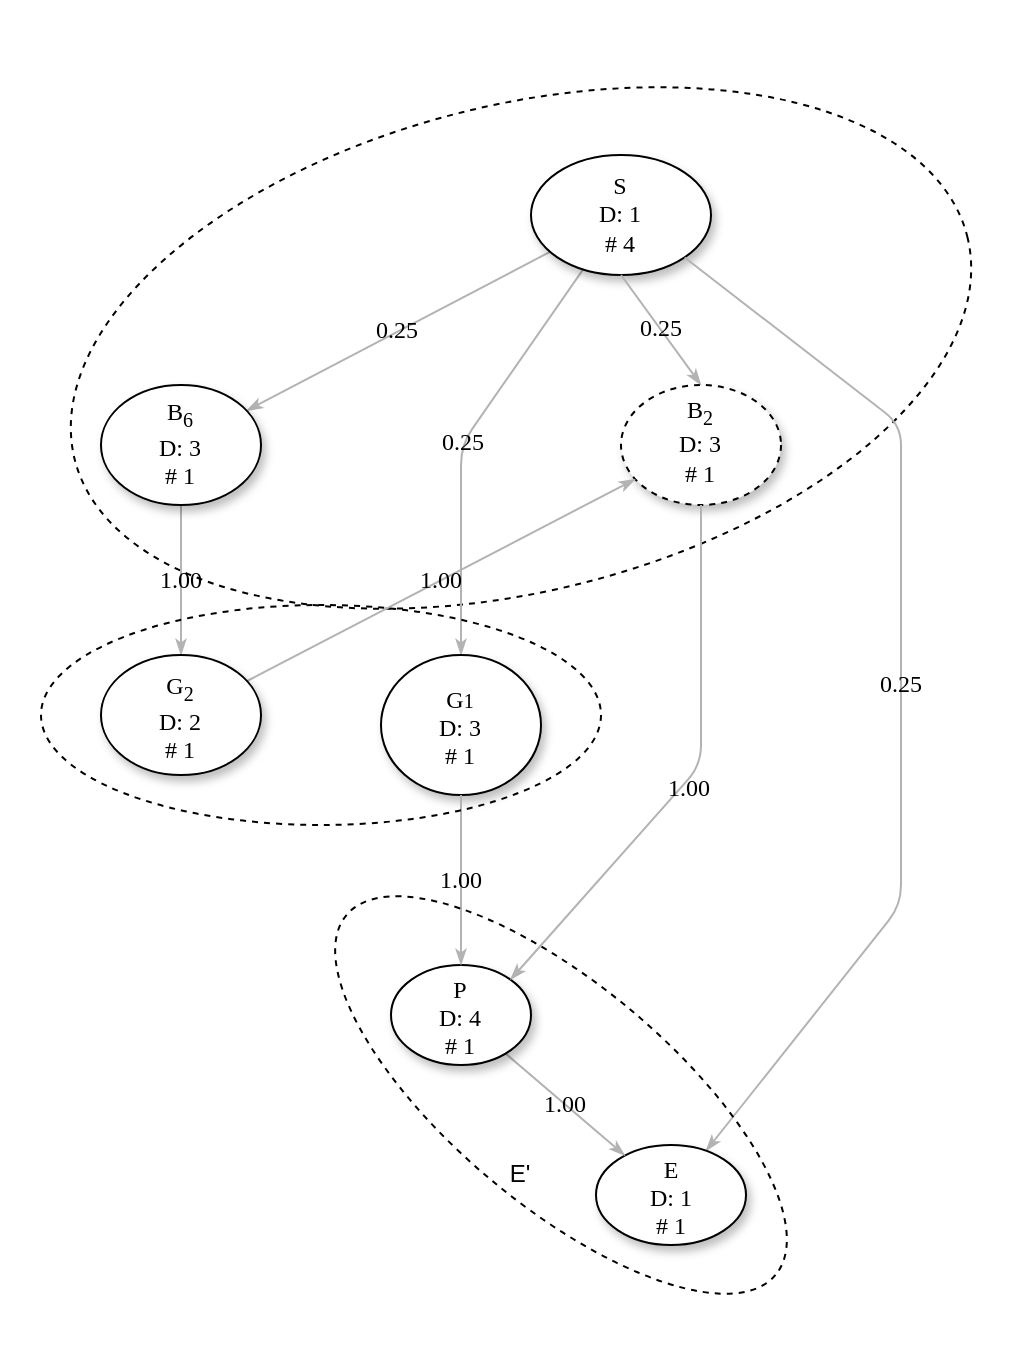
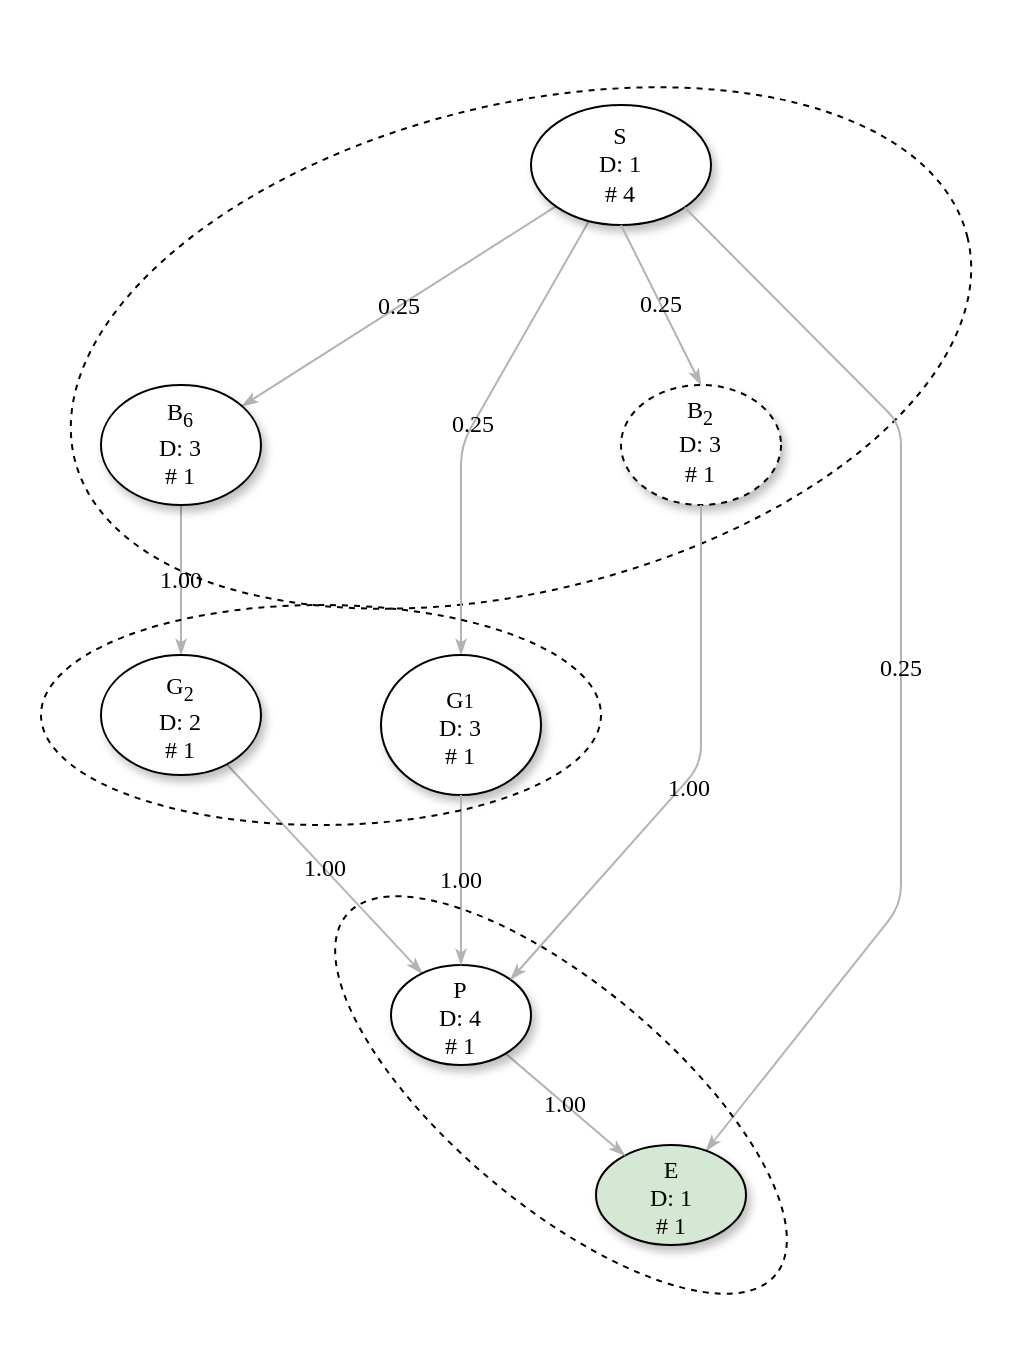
node "S D: 1 # 4": moved (621, 215) -> (621, 165)
edge "G2 D: 2 # 1" -> "B2 D: 3 # 1": now "G2 D: 2 # 1" -> "P D: 4 # 1"
node "E'": removed
node "E D: 1 # 1": fillcolor #ffffff -> #d5e8d4
